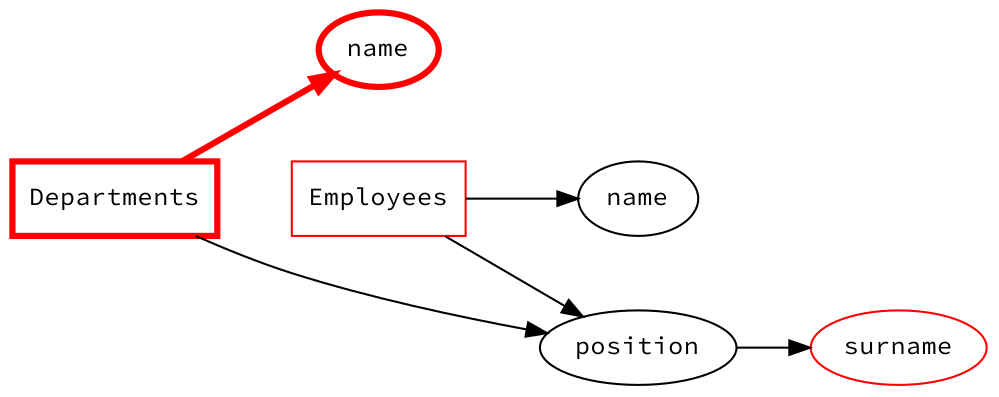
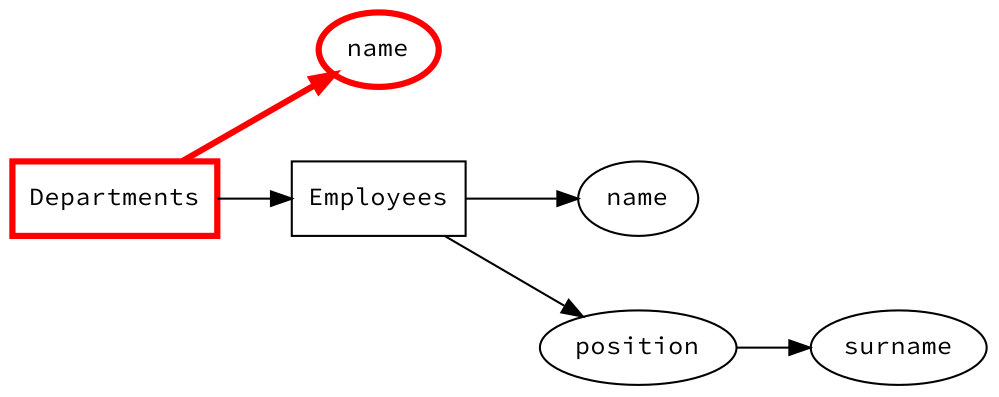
node "Employees": color red -> black
edge "Departments" -> "position": now "Departments" -> "Employees"
node "surname": color red -> black
